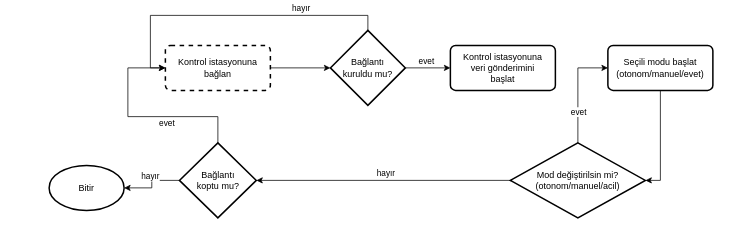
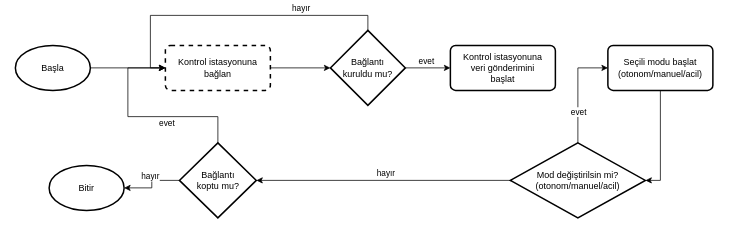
node "Başla": added
edge "Başla" -> "Kontrol istasyonuna bağlan": added
node "Seçili modu başlat (otonom/manuel/evet)": label "Seçili modu başlat (otonom/manuel/evet)" -> "Seçili modu başlat (otonom/manuel/acil)"
